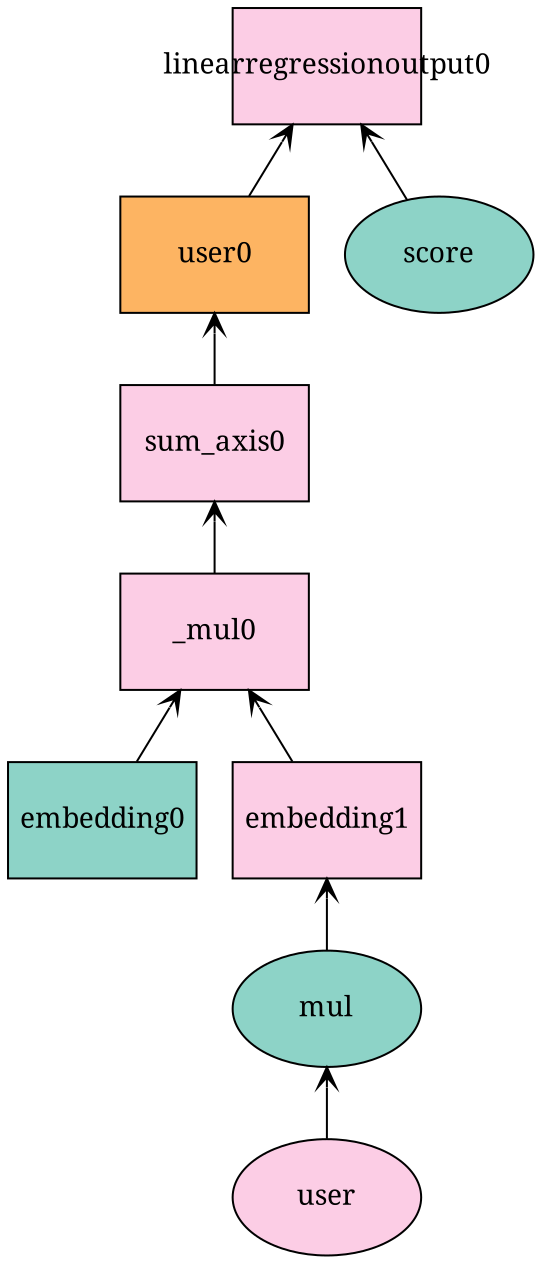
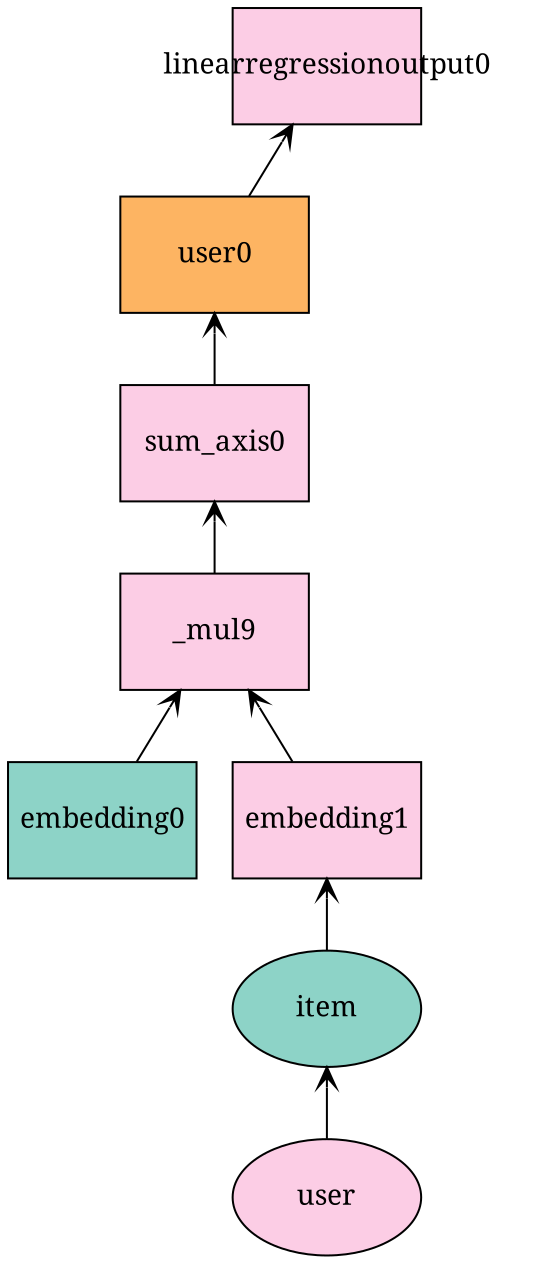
node "score": removed
node "_mul0": label "_mul0" -> "_mul9"
node "mul": label "mul" -> "item"
